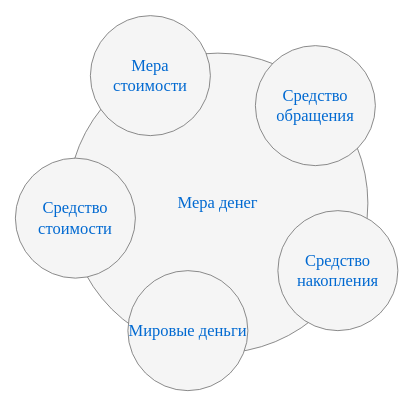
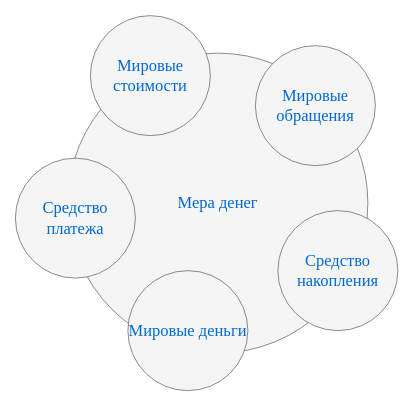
node "Мера стоимости": label "Мера стоимости" -> "Мировые стоимости"
node "Средство обращения": label "Средство обращения" -> "Мировые обращения"
node "Средство стоимости": label "Средство стоимости" -> "Средство платежа"
